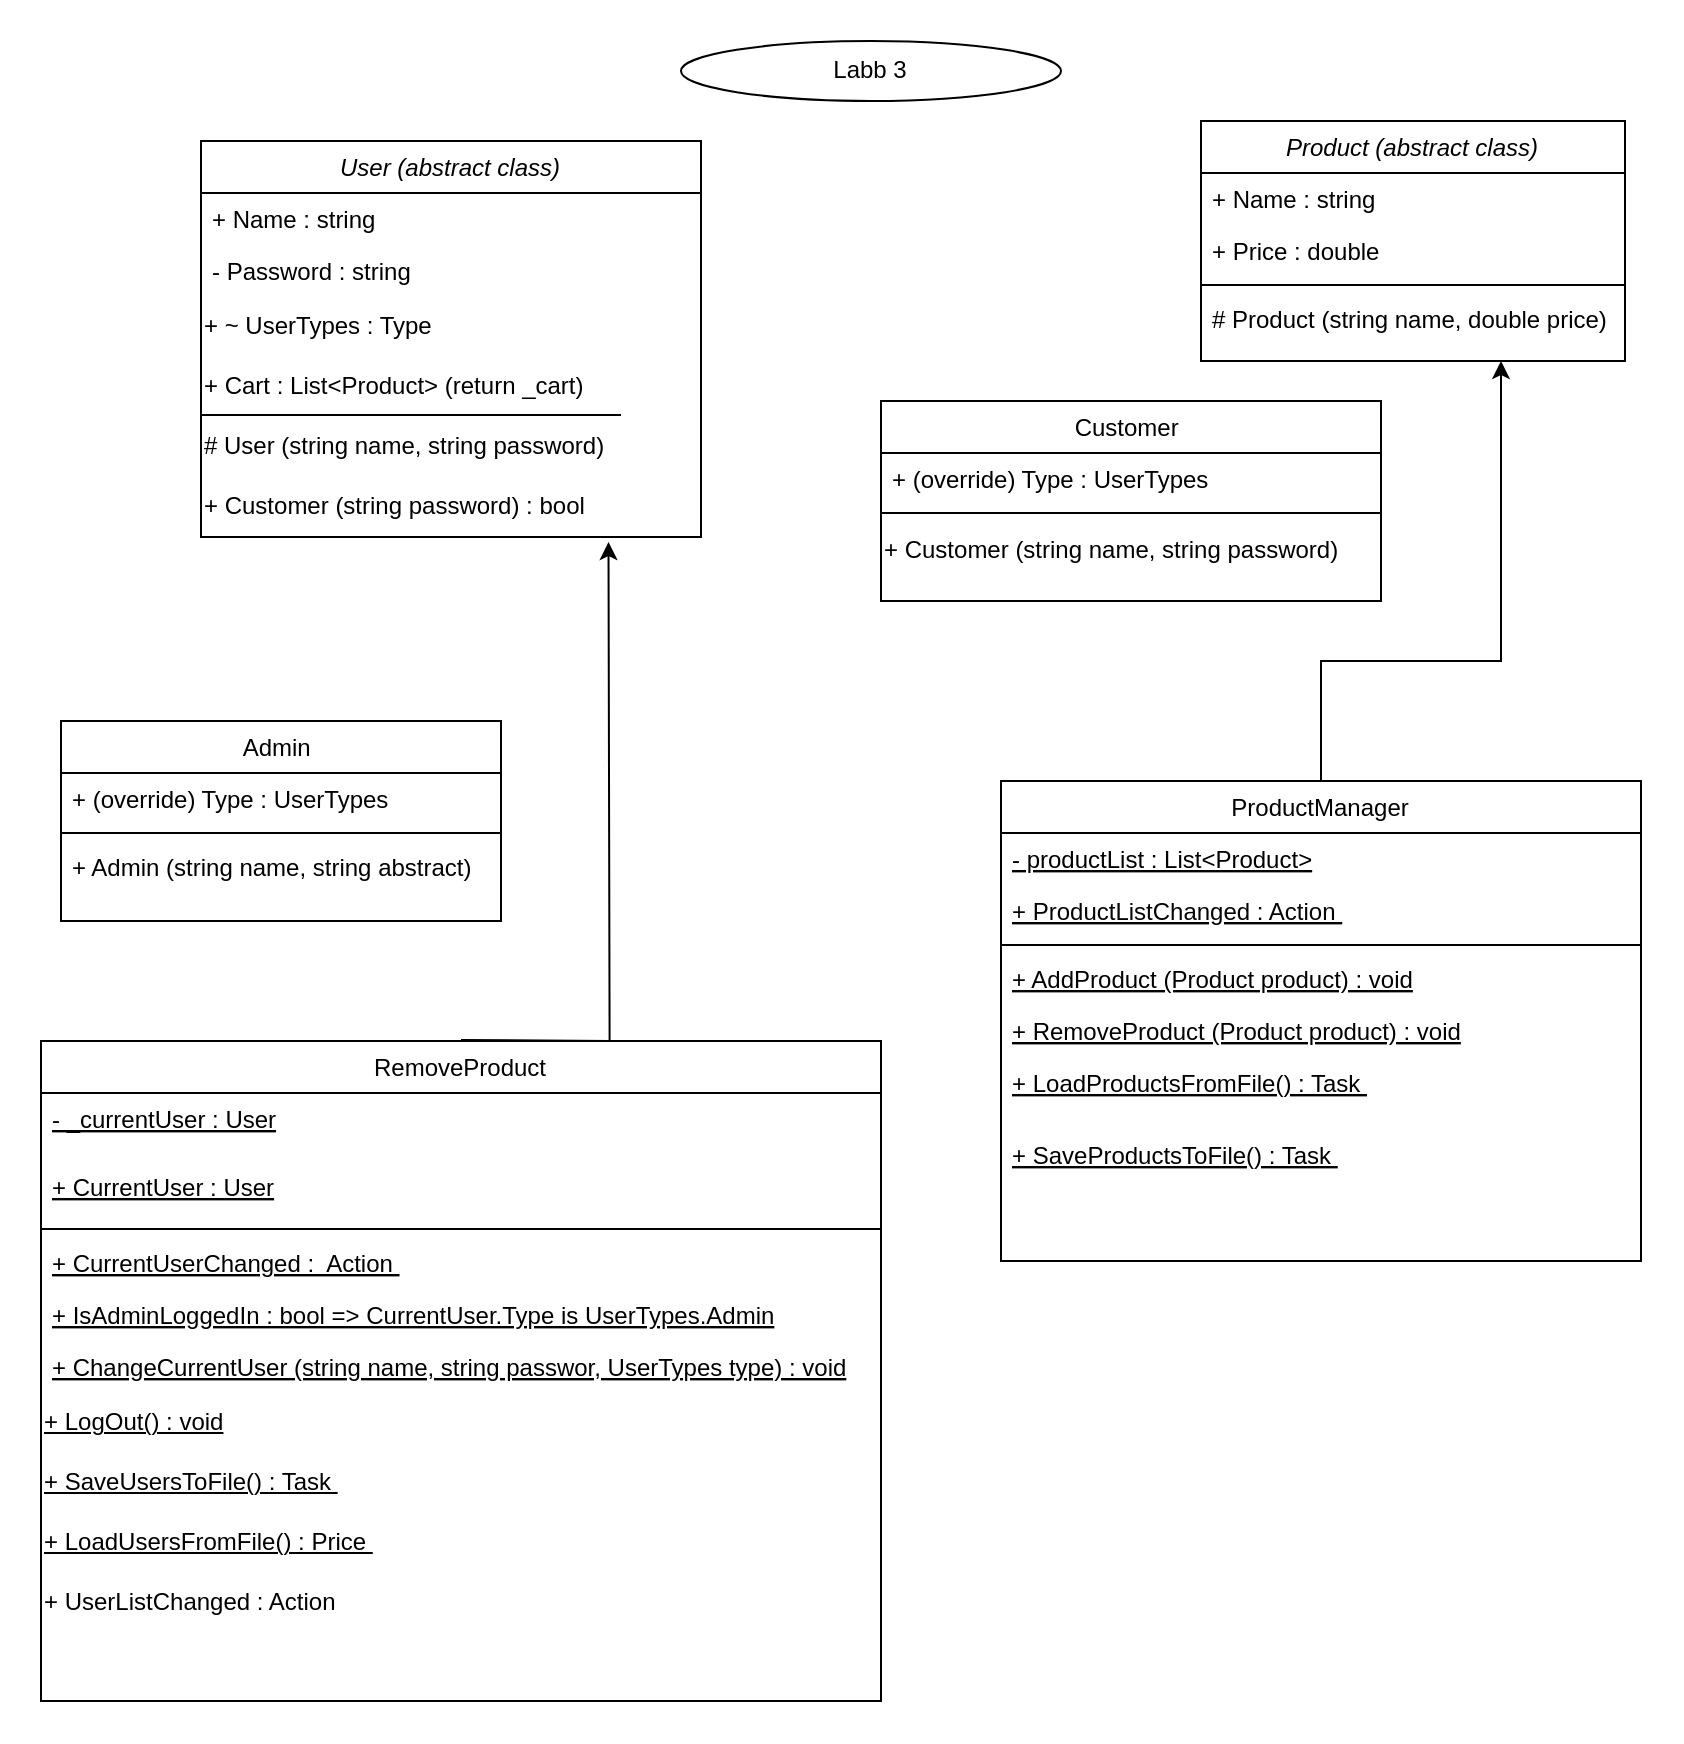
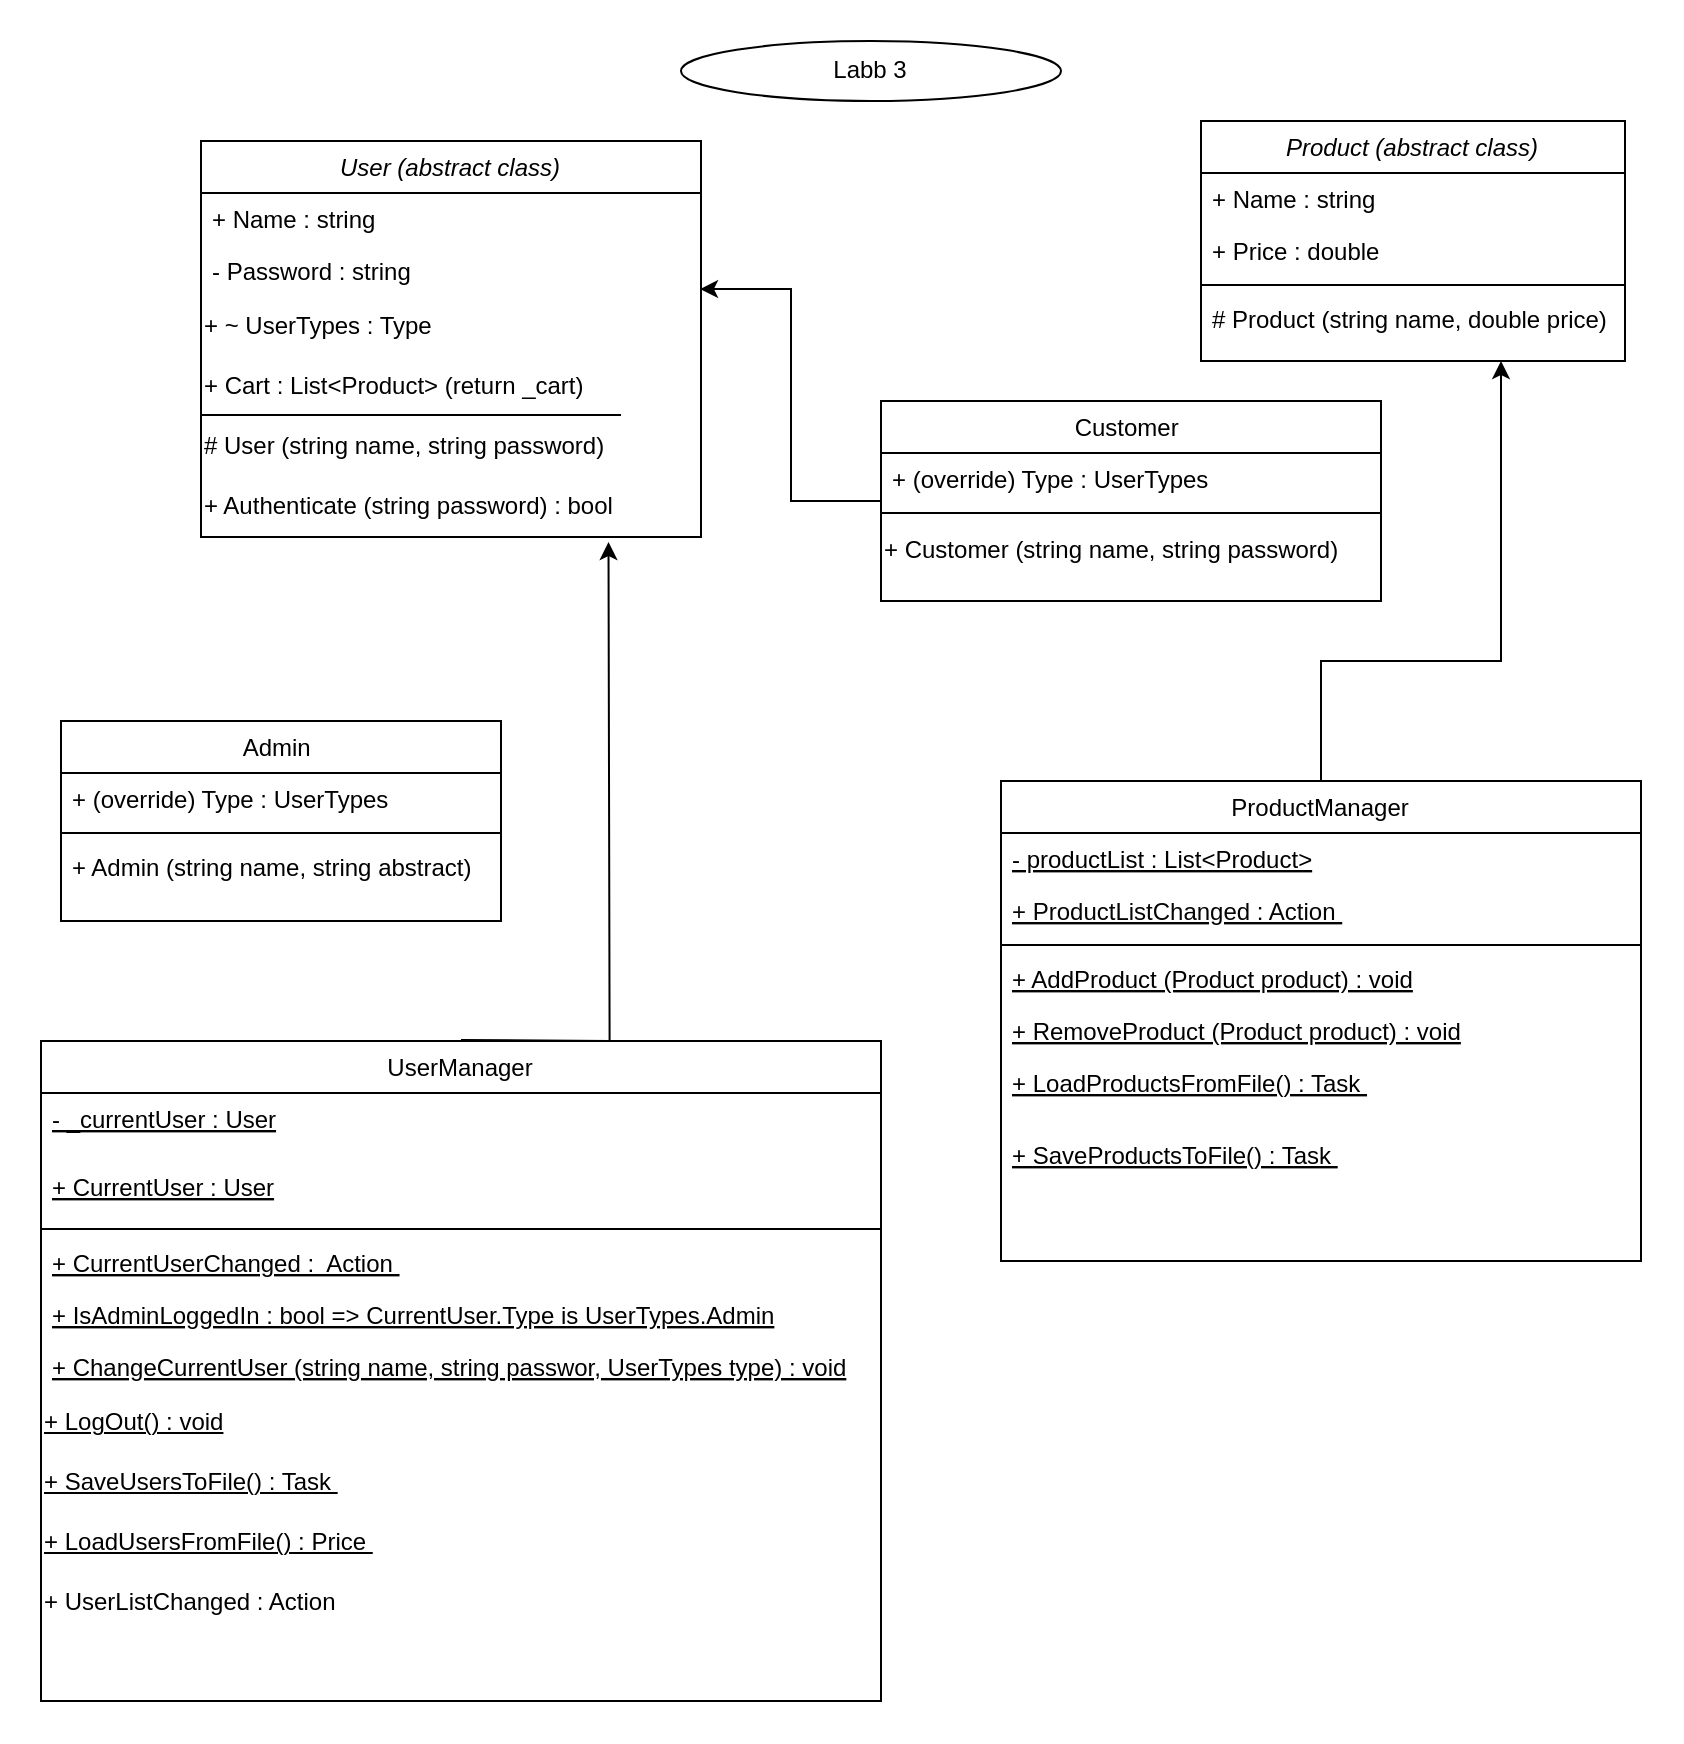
edge "Customer" -> "+ ~ UserTypes : Type": added
node "+ Customer (string password) : bool": label "+ Customer (string password) : bool" -> "+ Authenticate (string password) : bool"
node "RemoveProduct": label "RemoveProduct" -> "UserManager"
